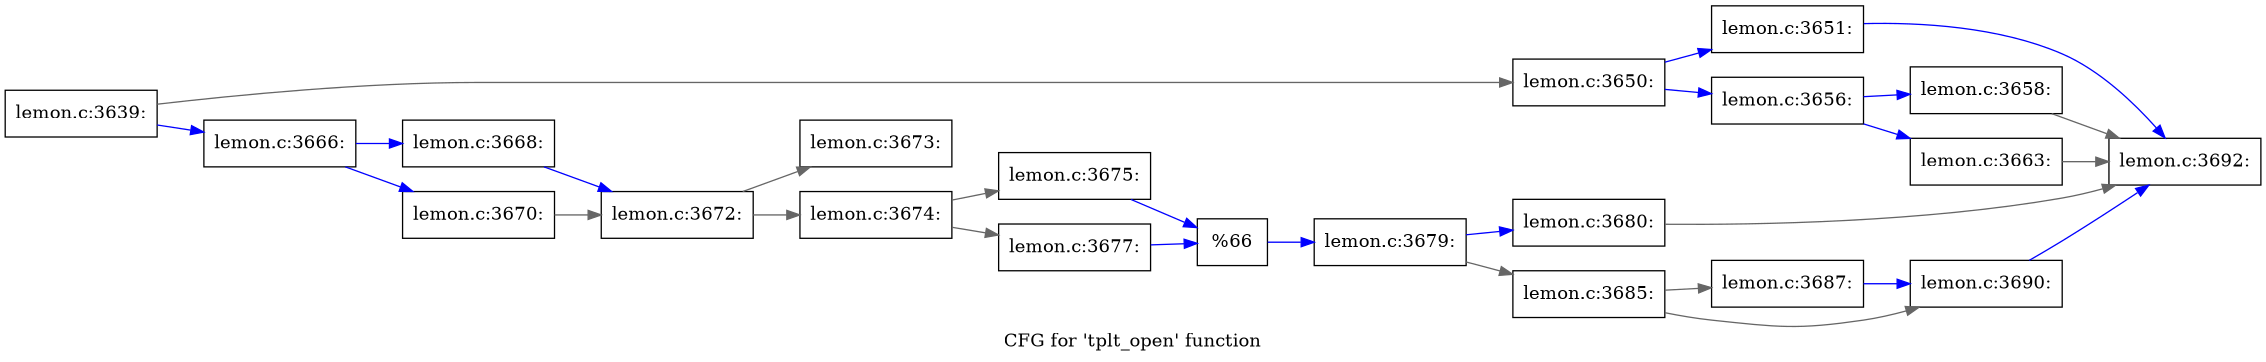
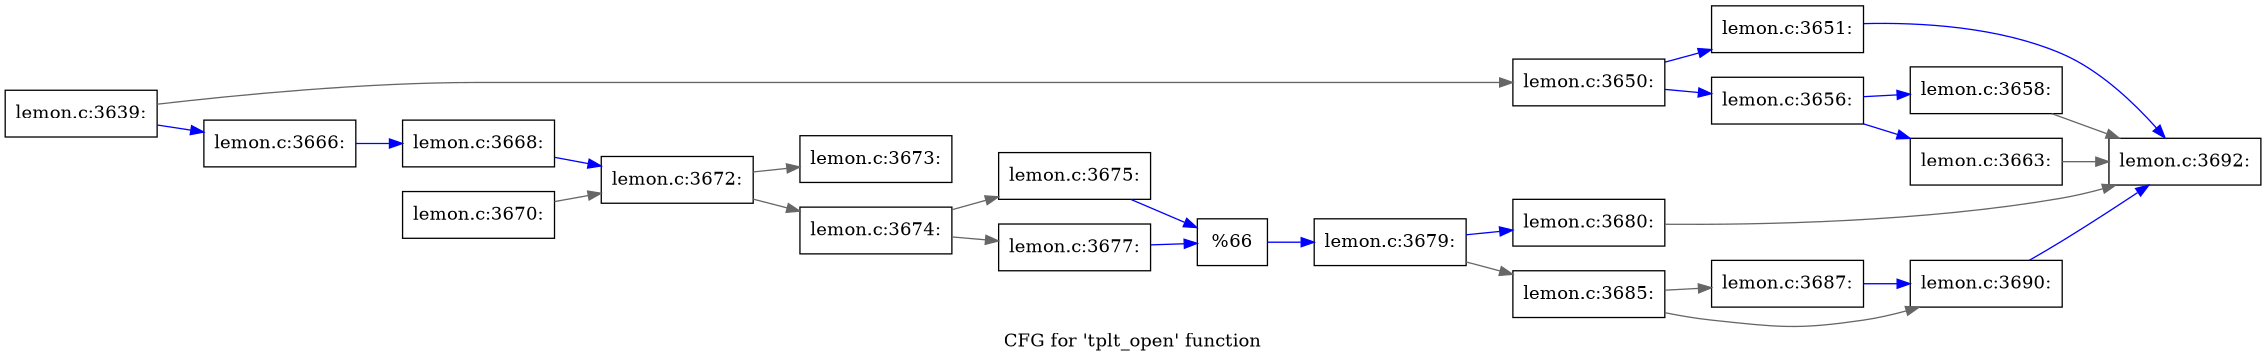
edge "lemon.c:3666:" -> "lemon.c:3670:": removed
